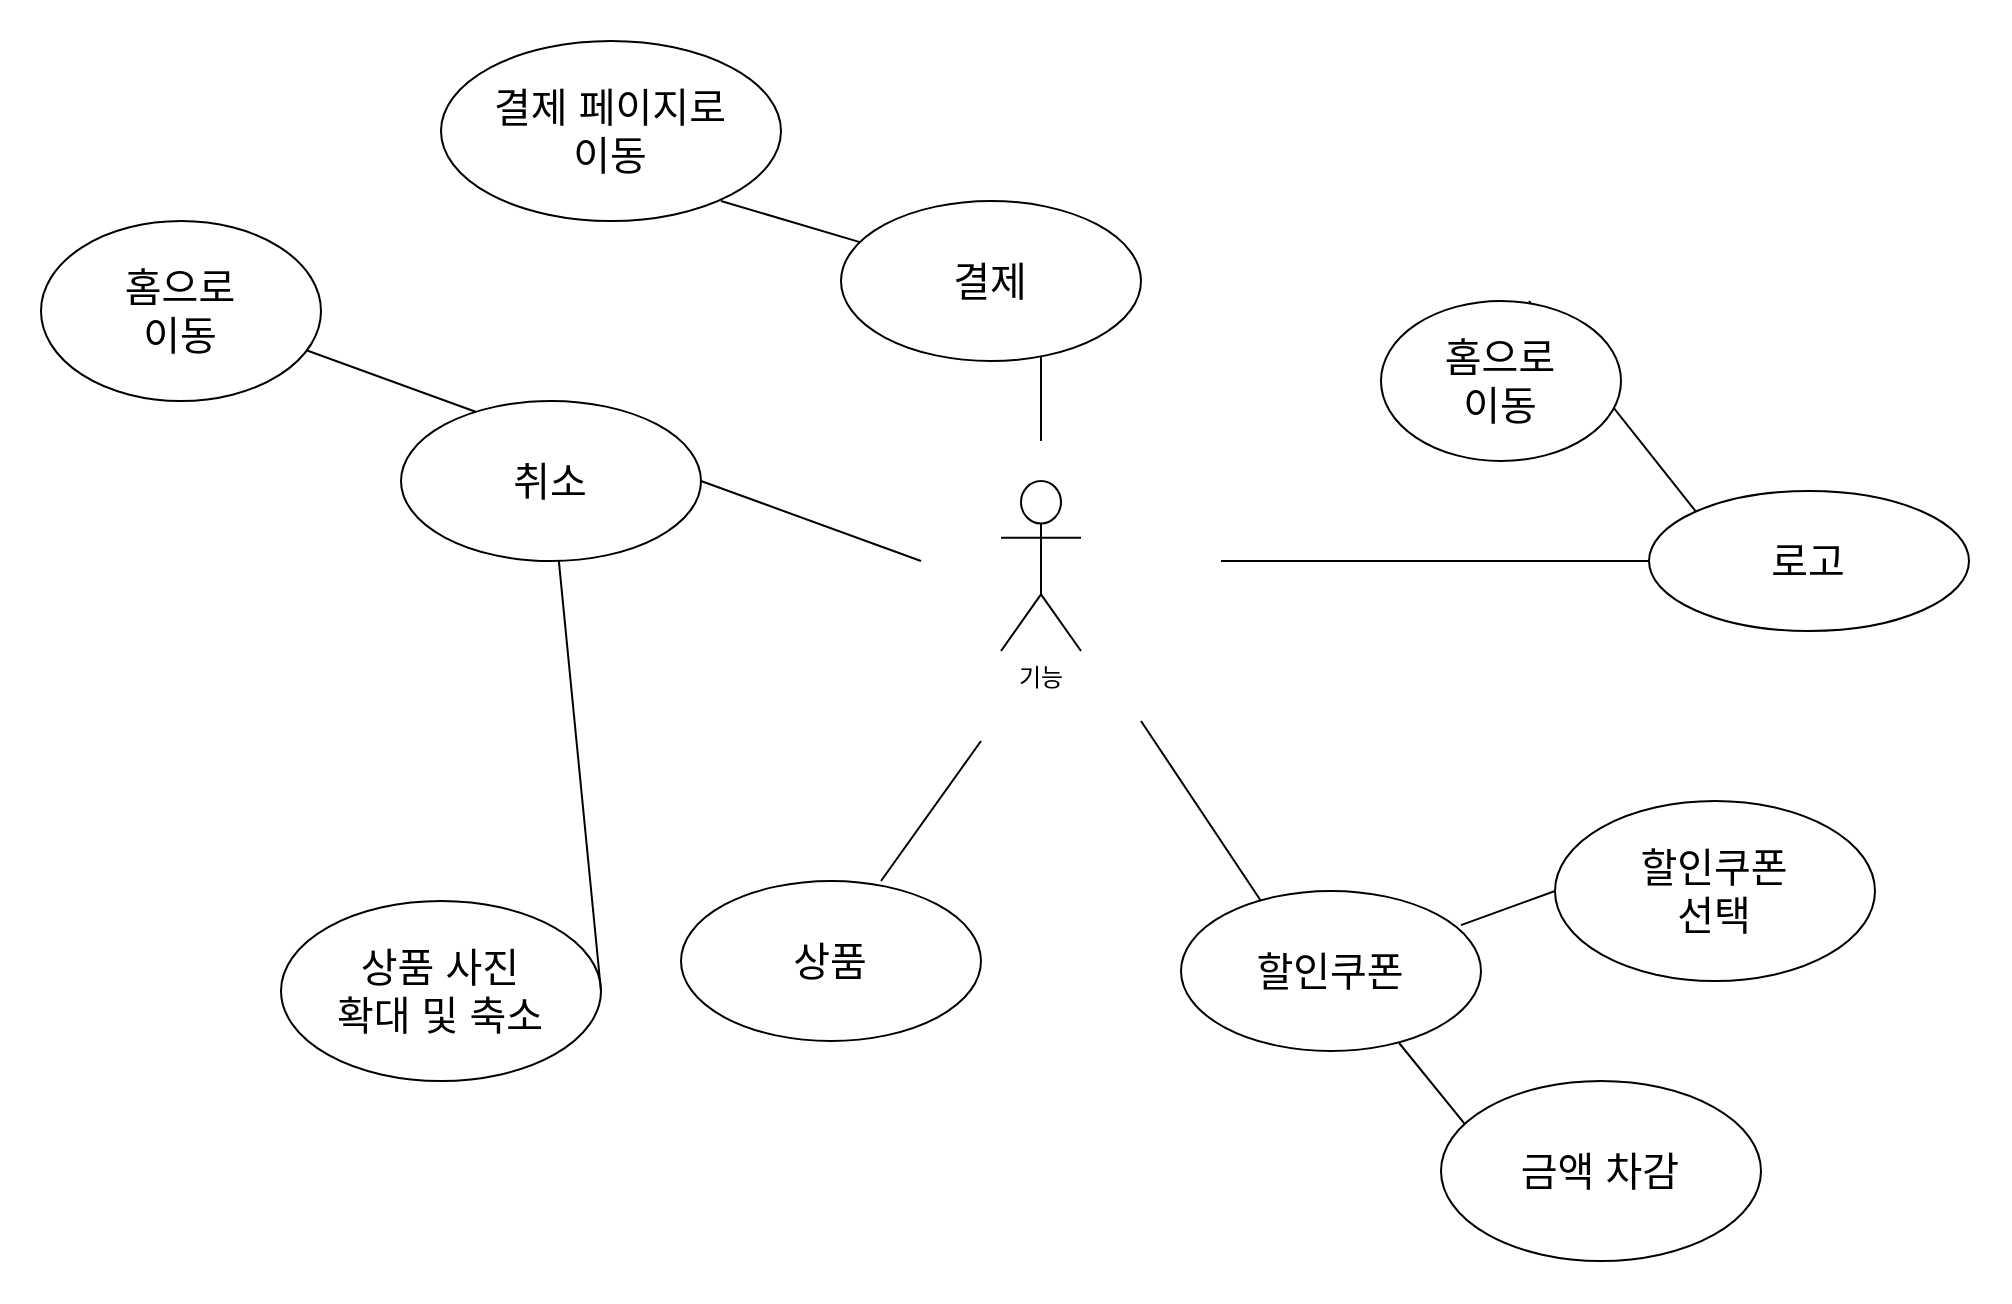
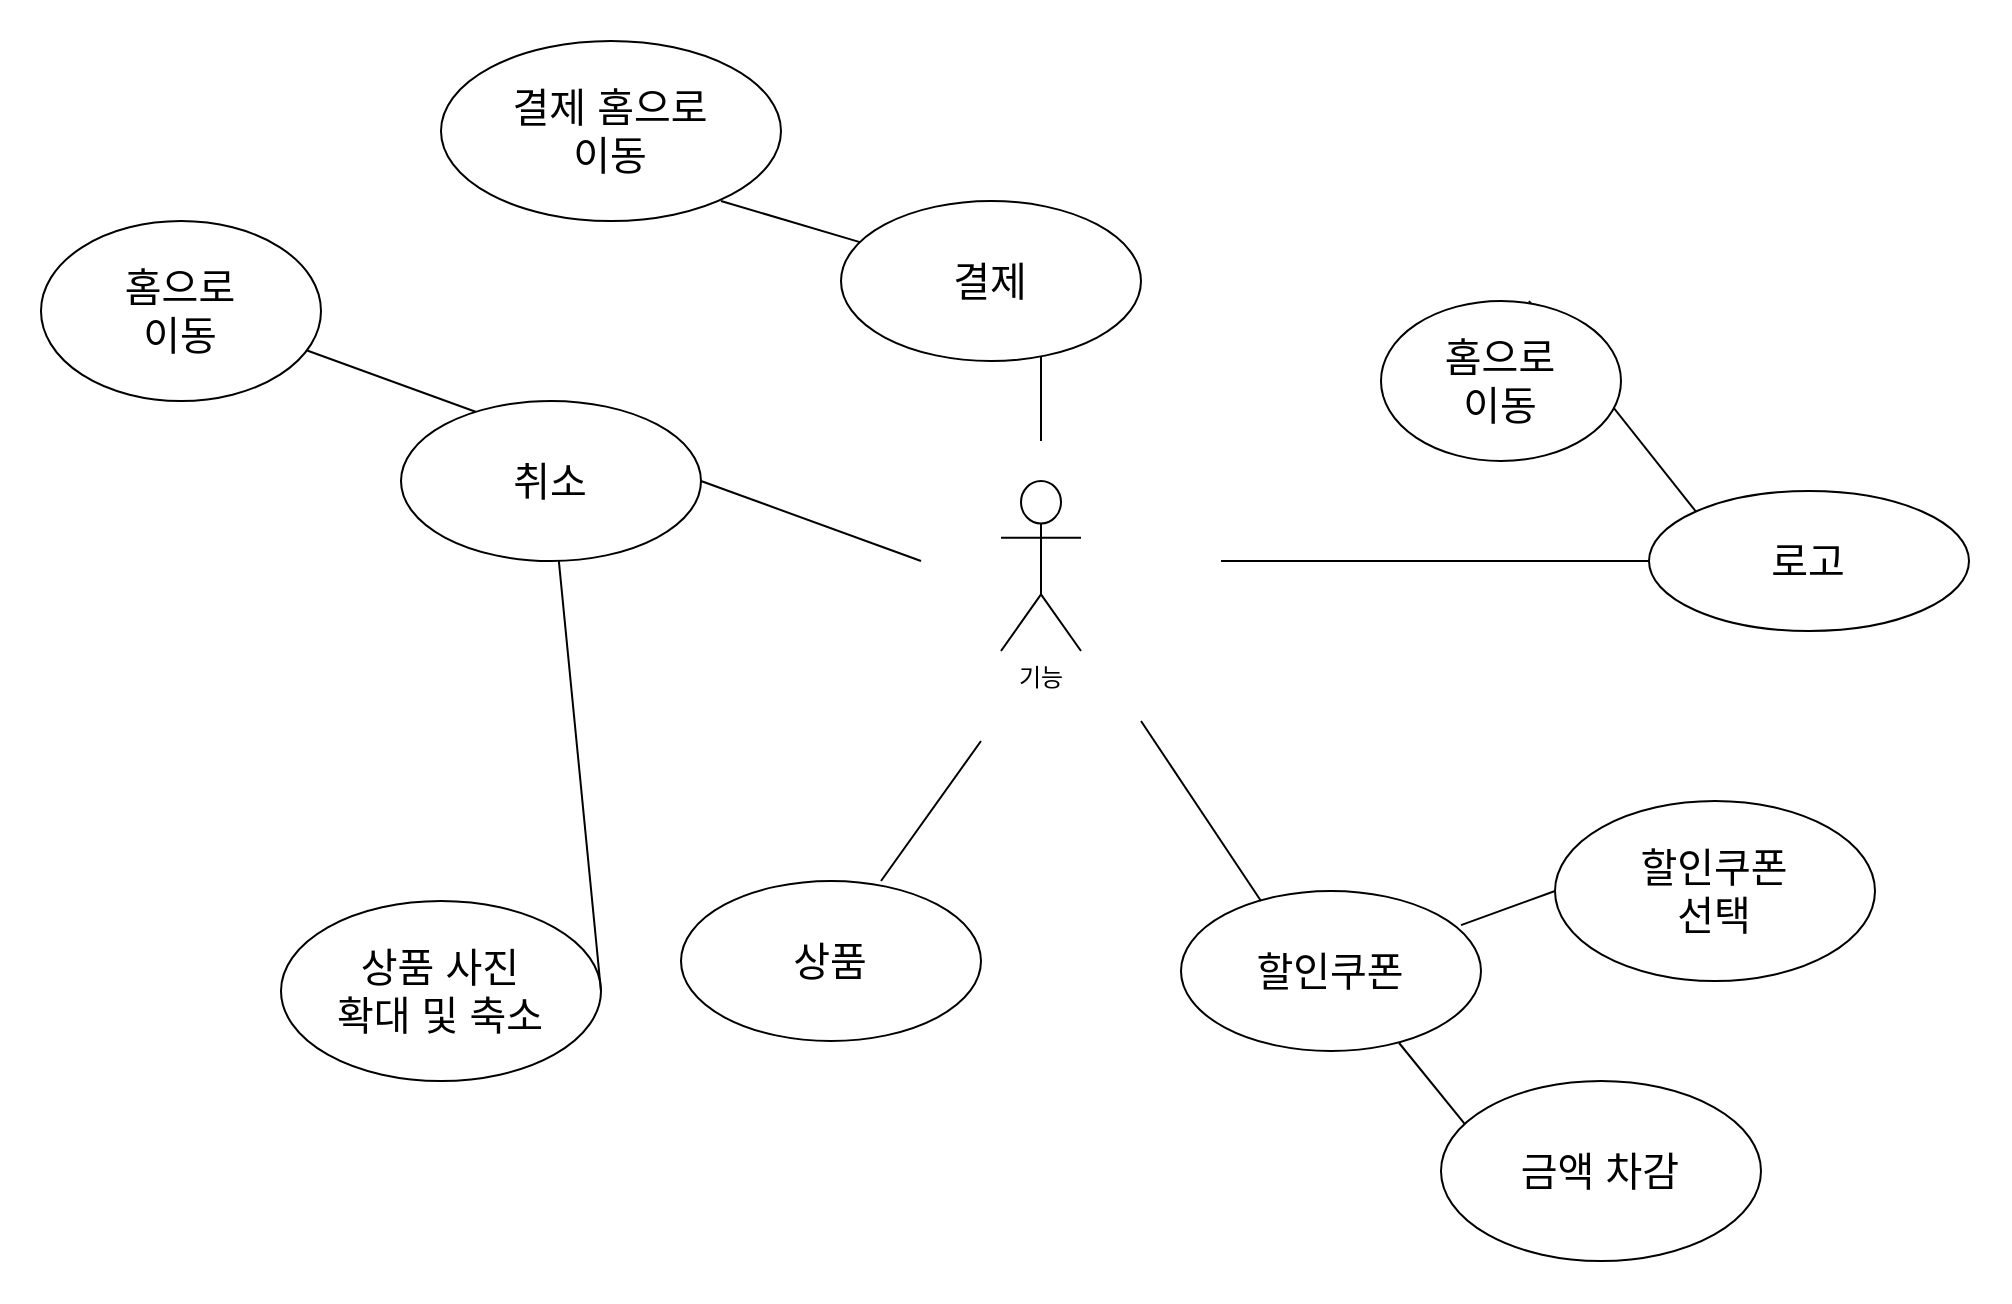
node "결제 페이지로 이동": label "결제 페이지로 이동" -> "결제 홈으로 이동"
